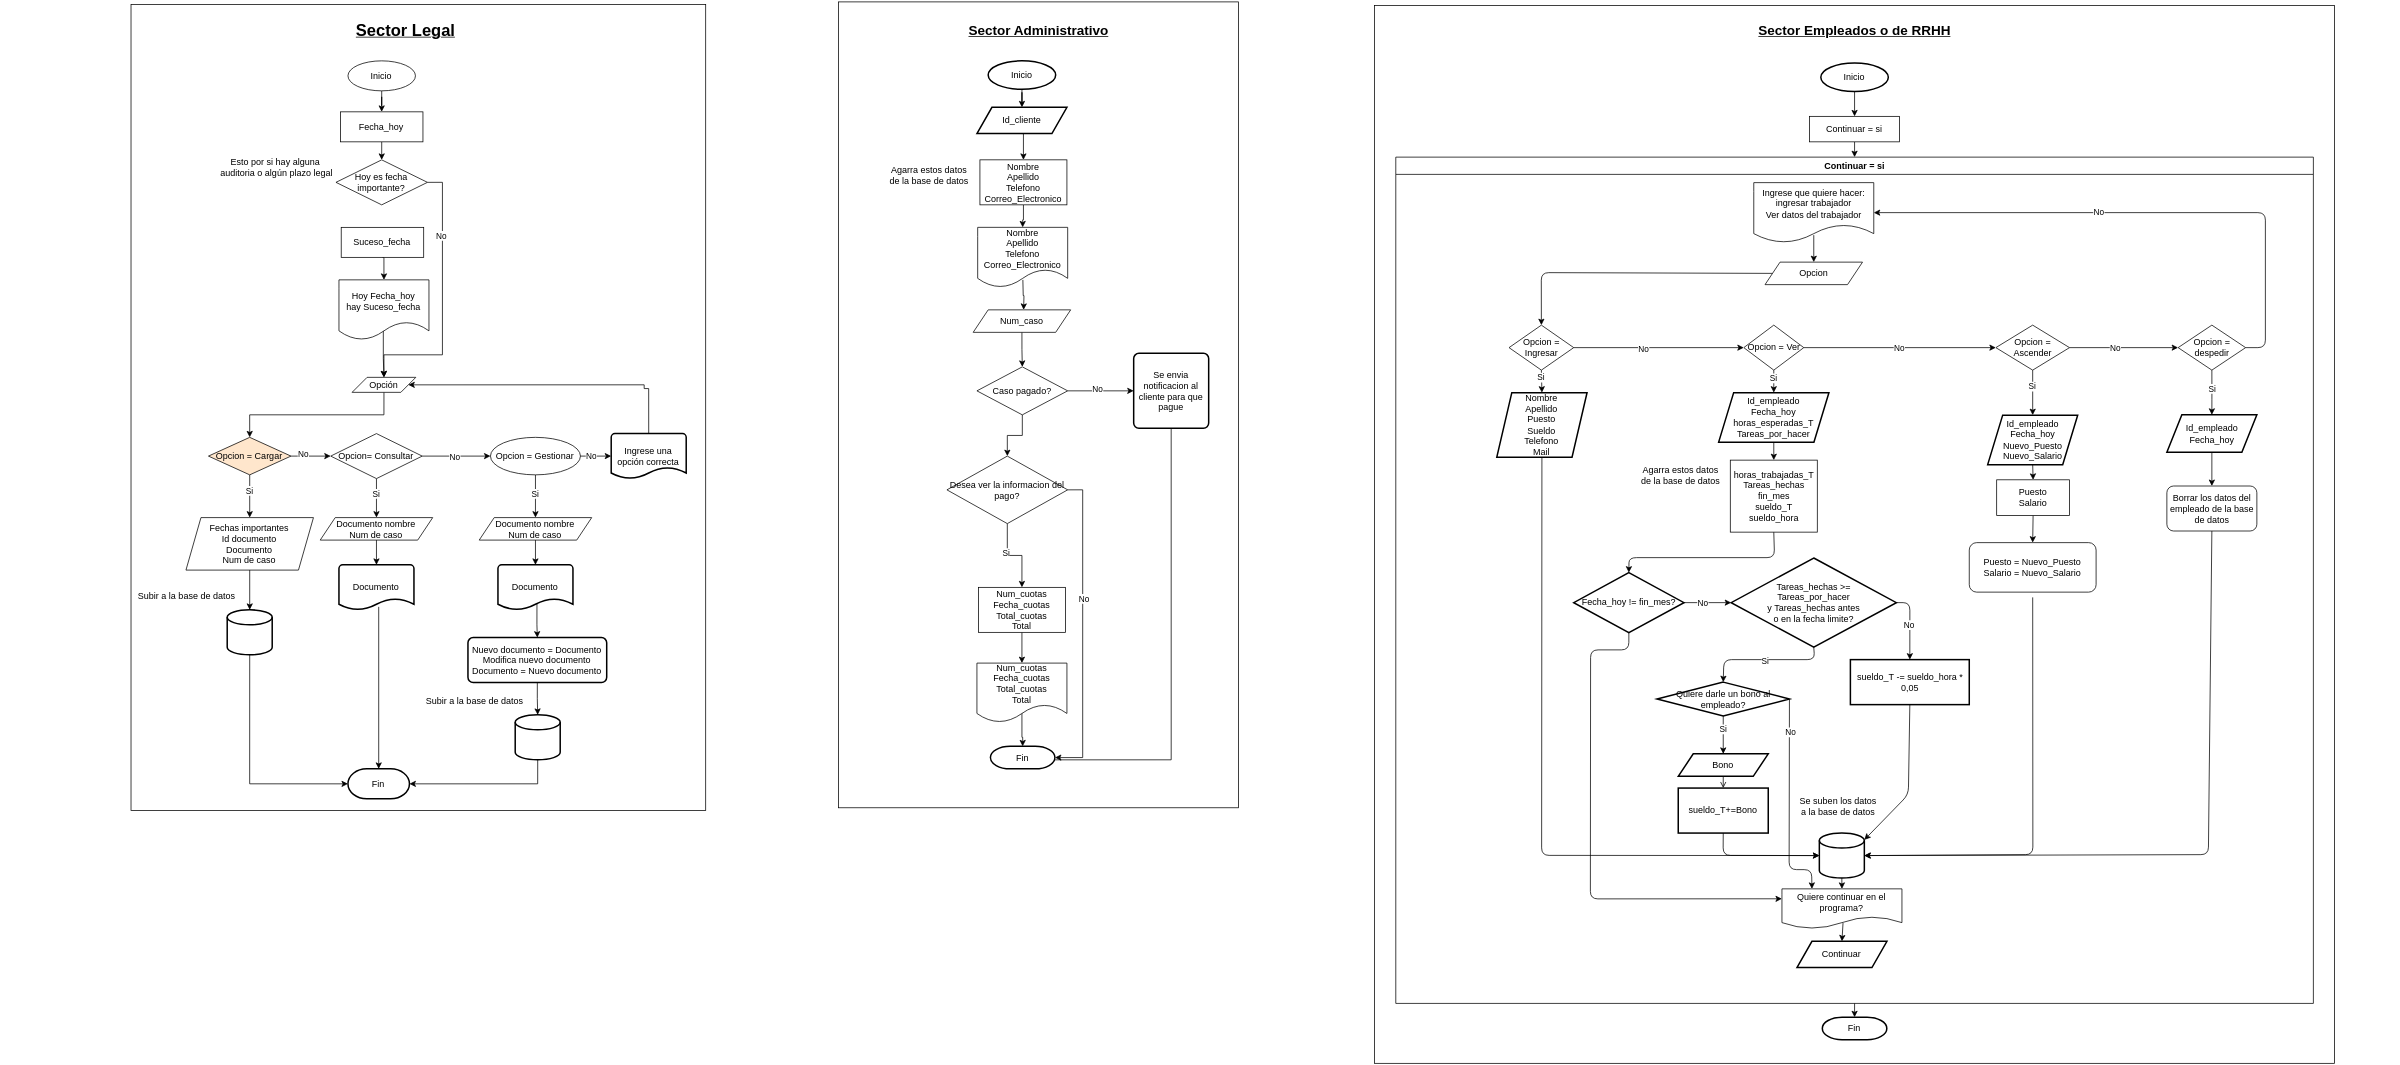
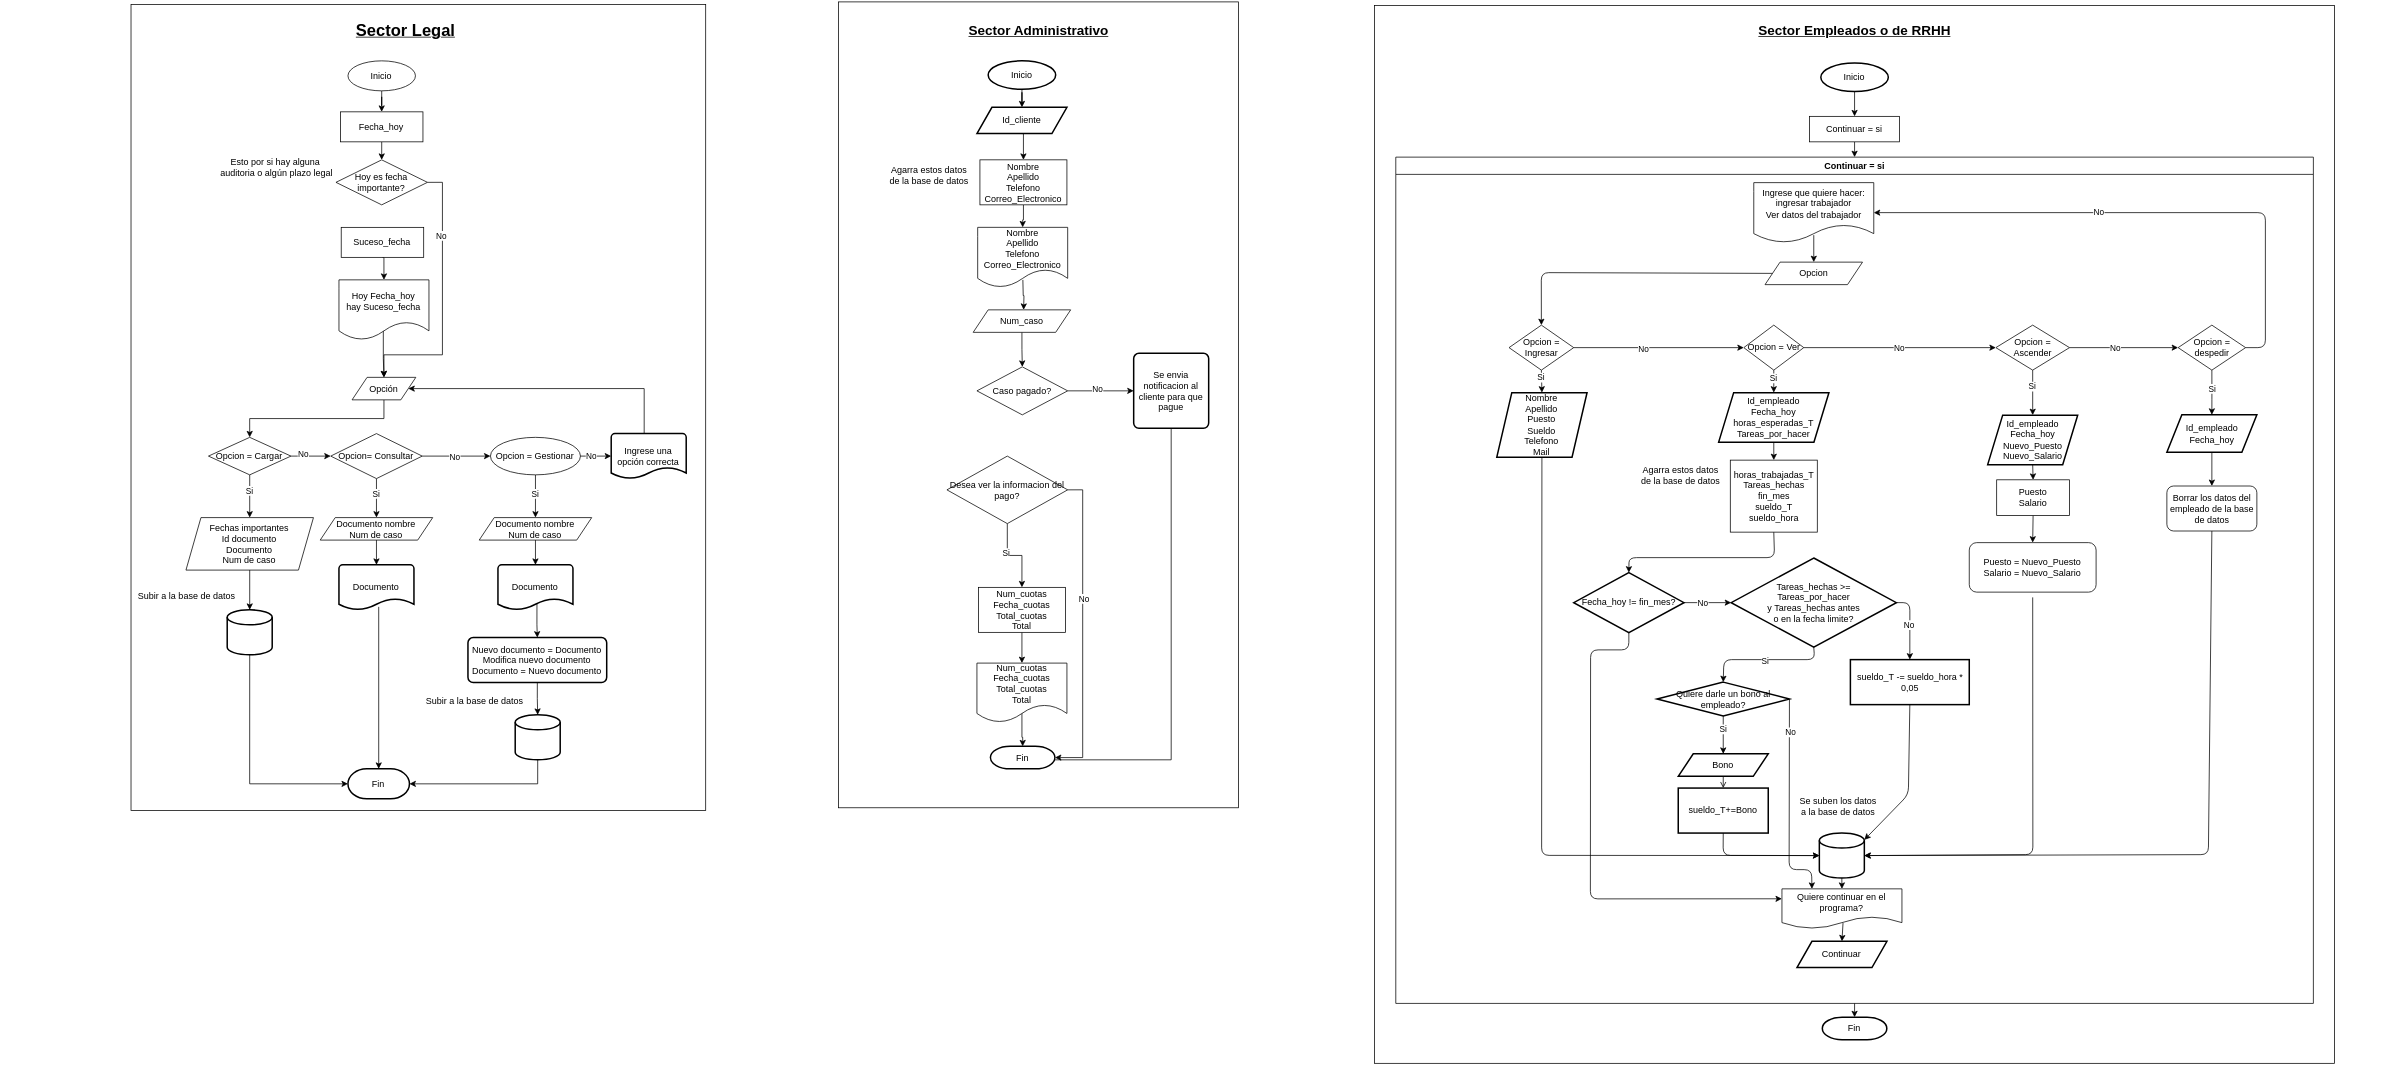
node "Opción": size 64x15 -> 64x23
edge "Caso pagado?" -> "Desea ver la informacion del pago?": removed
node "Opcion = Cargar": fillcolor #ffe6cc -> #ffffff
